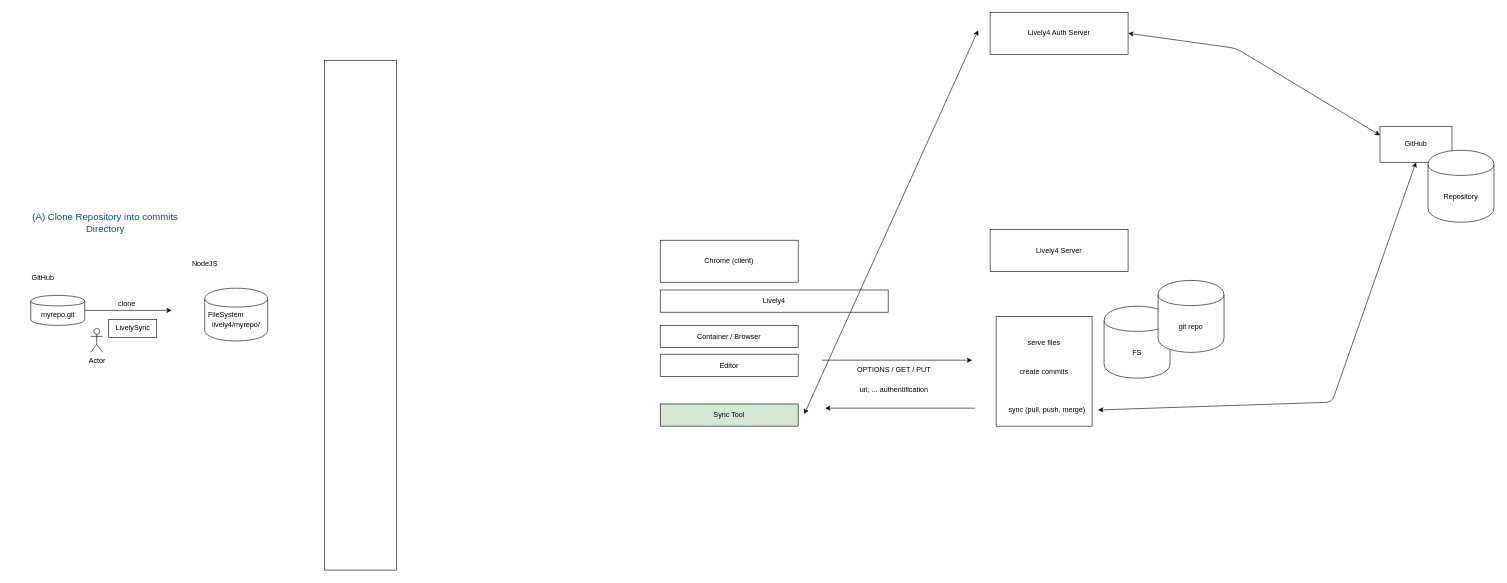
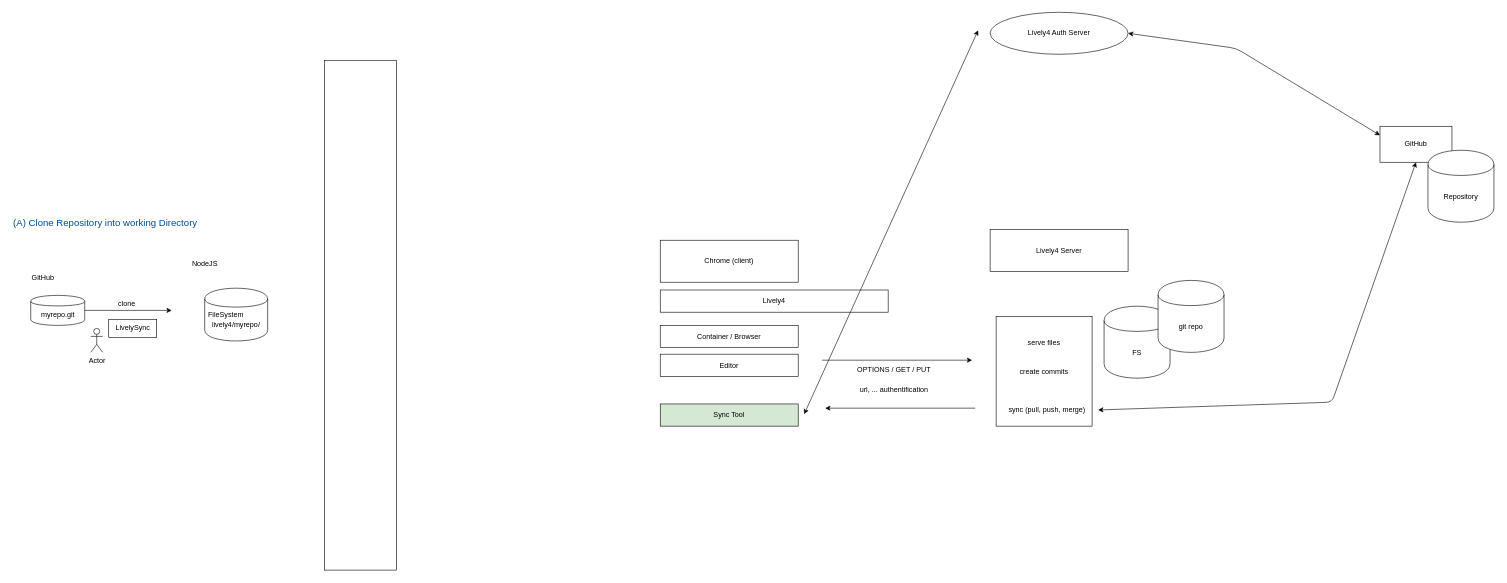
node "Lively4 Auth Server": shape rectangle -> ellipse
node "(A) Clone Repository into commits Directory": label "(A) Clone Repository into commits Directory" -> "(A) Clone Repository into working Directory"
